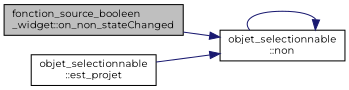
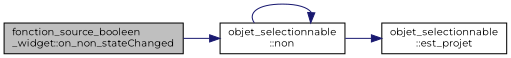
edge "objet_selectionnable ::est_projet" -> "objet_selectionnable ::non": reversed
